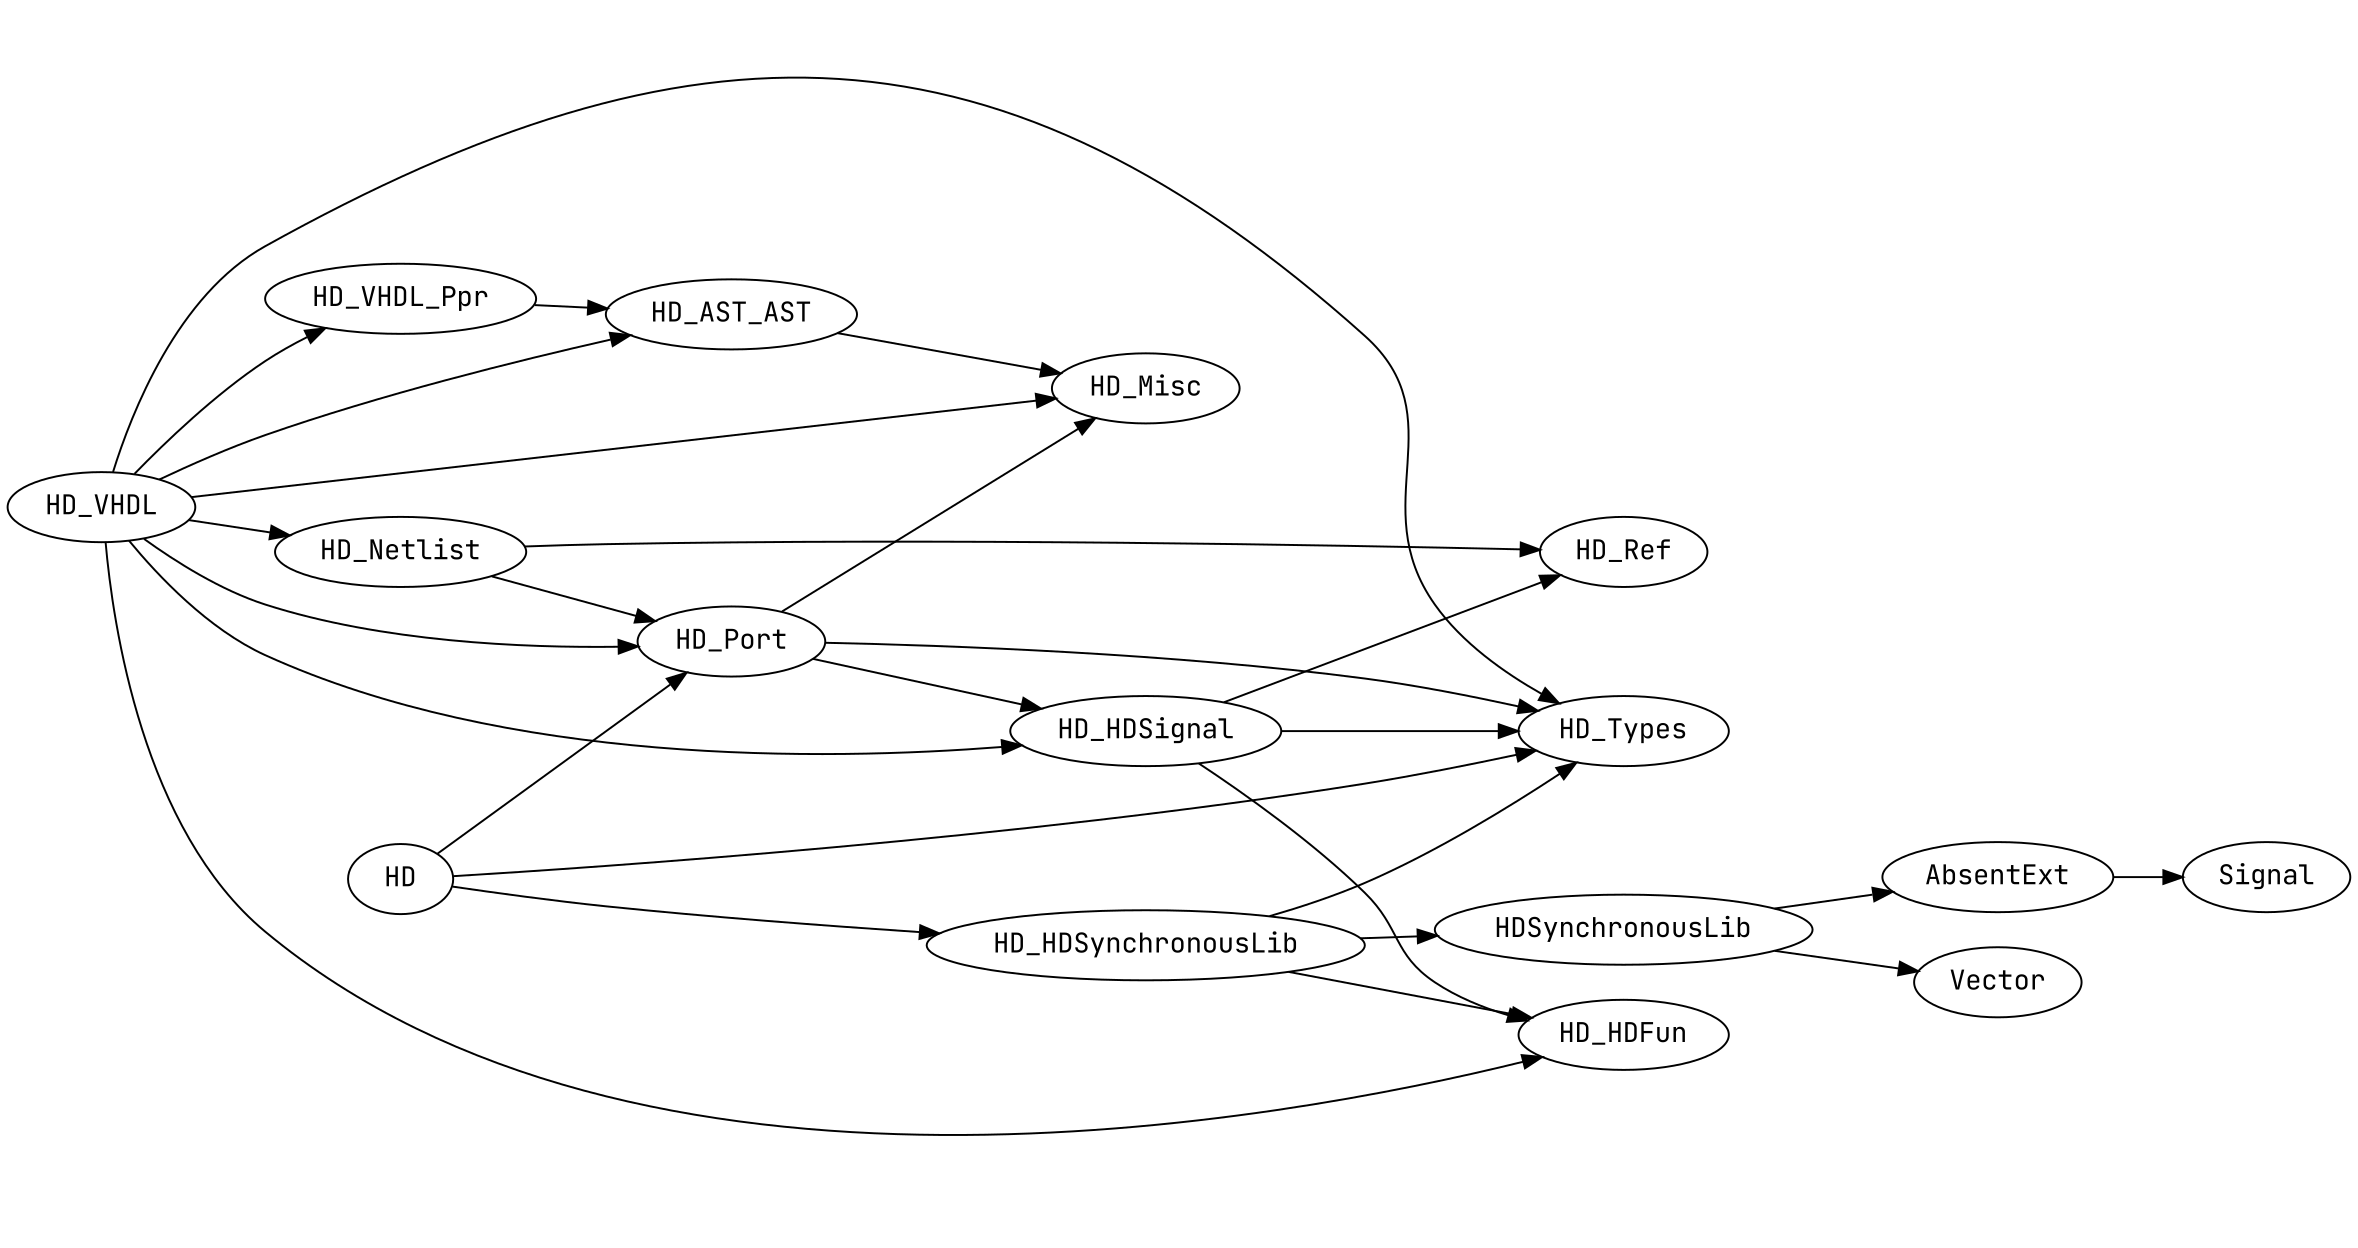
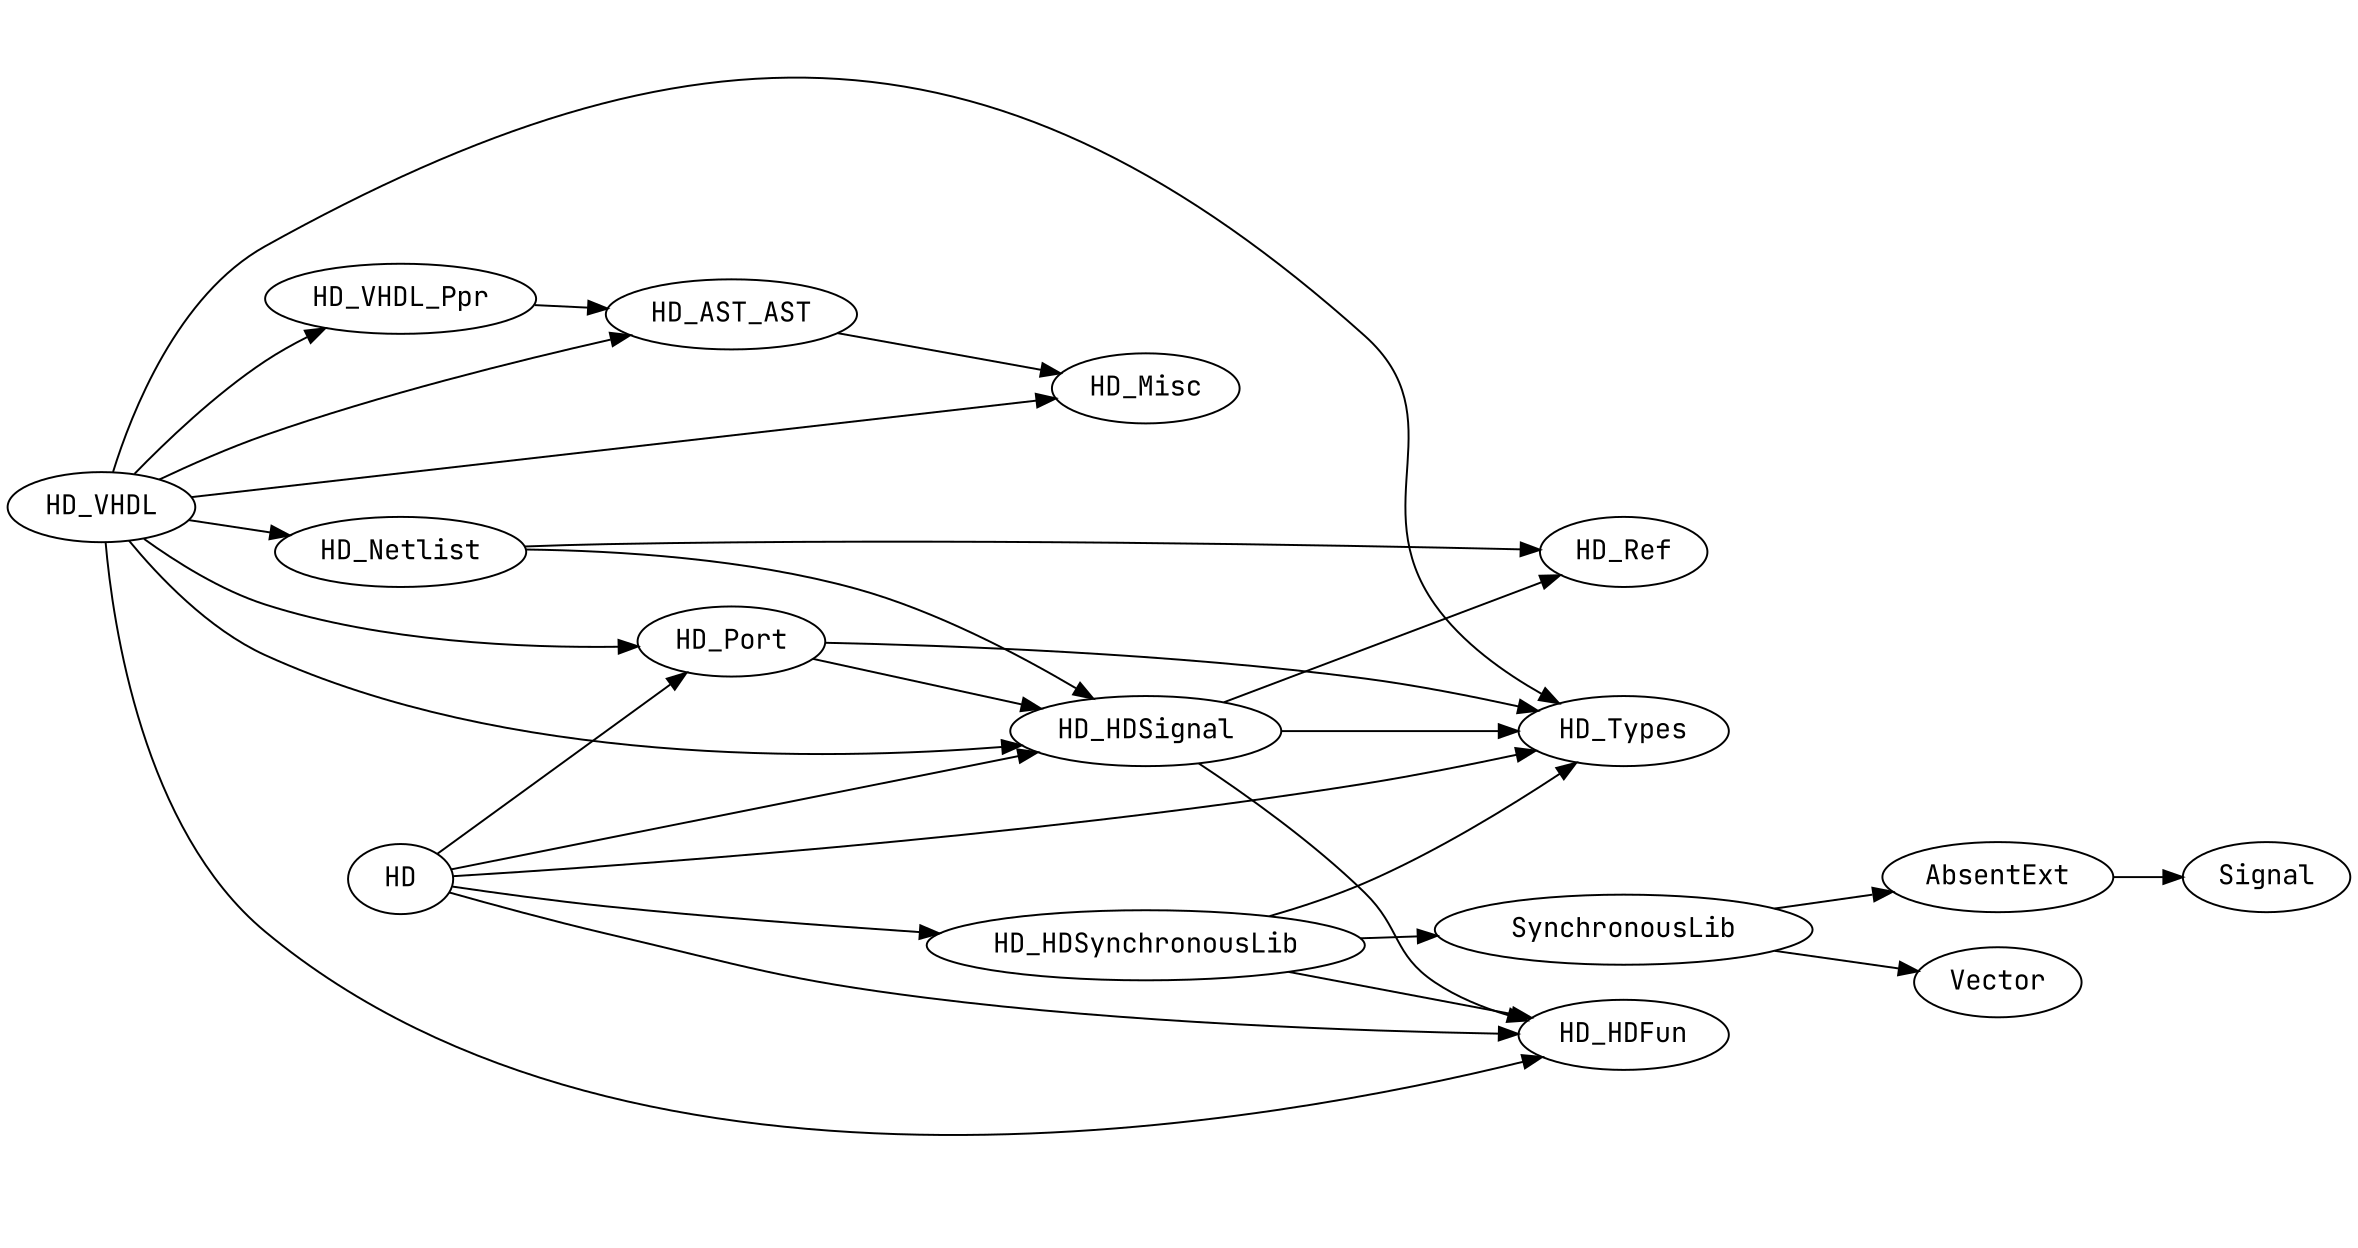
edge "HD_Port" -> "HD_Misc": removed
edge "HD_Netlist" -> "HD_Port": now "HD_Netlist" -> "HD_HDSignal"
edge "HD" -> "HD_HDSignal": added
node "HDSynchronousLib": label "HDSynchronousLib" -> "SynchronousLib"
edge "HD" -> "HD_HDFun": added
